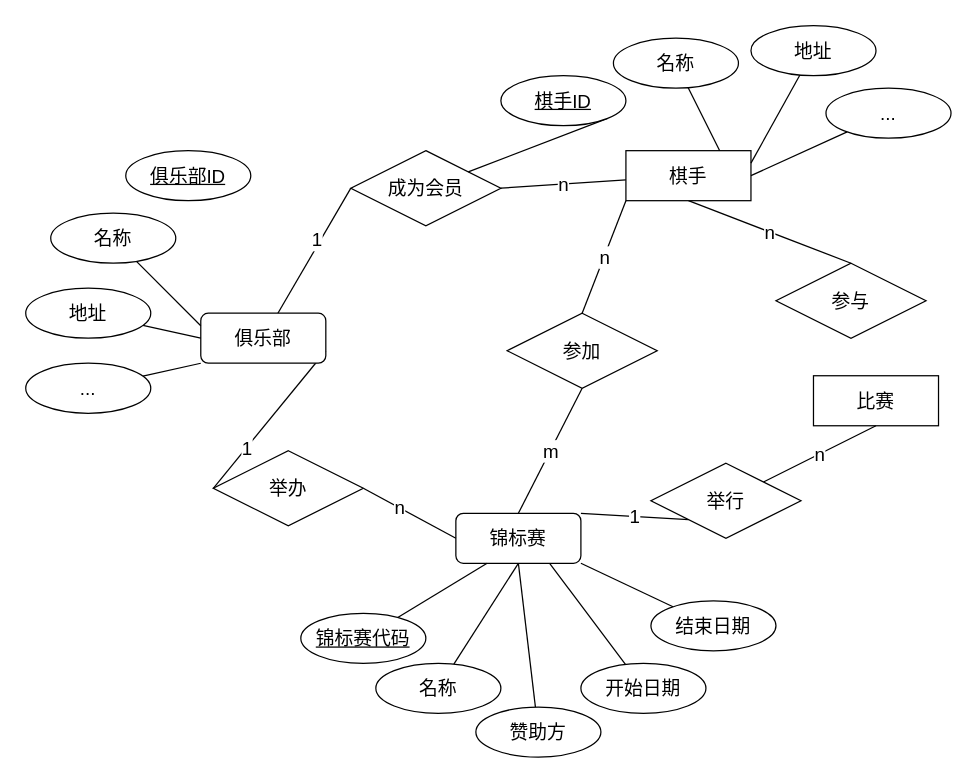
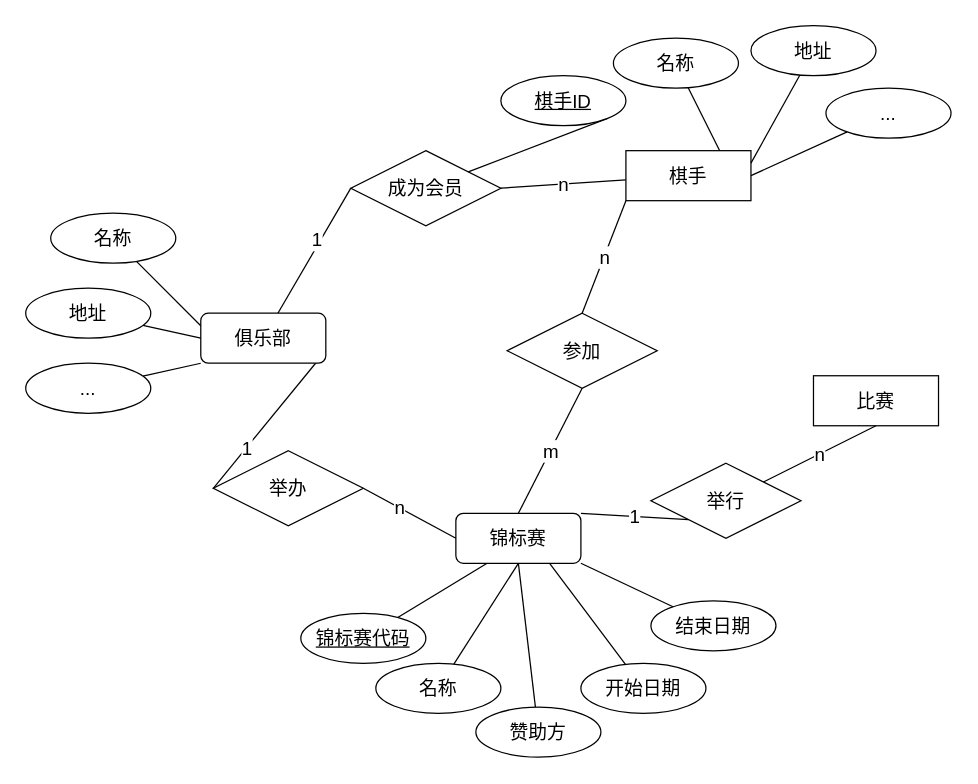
node "俱乐部ID": removed
edge "棋手" -- "参与": removed, label "n"
node "参与": removed
